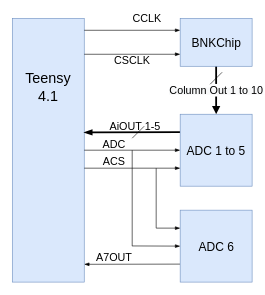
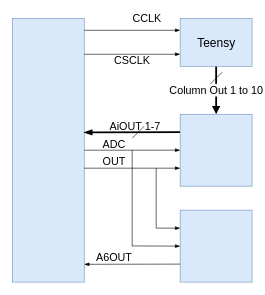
node "BNKChip": label "BNKChip" -> "Teensy"
node "Teensy 4.1": removed
node "AiOUT 1-5": label "AiOUT 1-5" -> "AiOUT 1-7"
node "ADC 1 to 5": removed
node "ACS": label "ACS" -> "OUT"
node "ADC 6": removed
node "A7OUT": label "A7OUT" -> "A6OUT"
